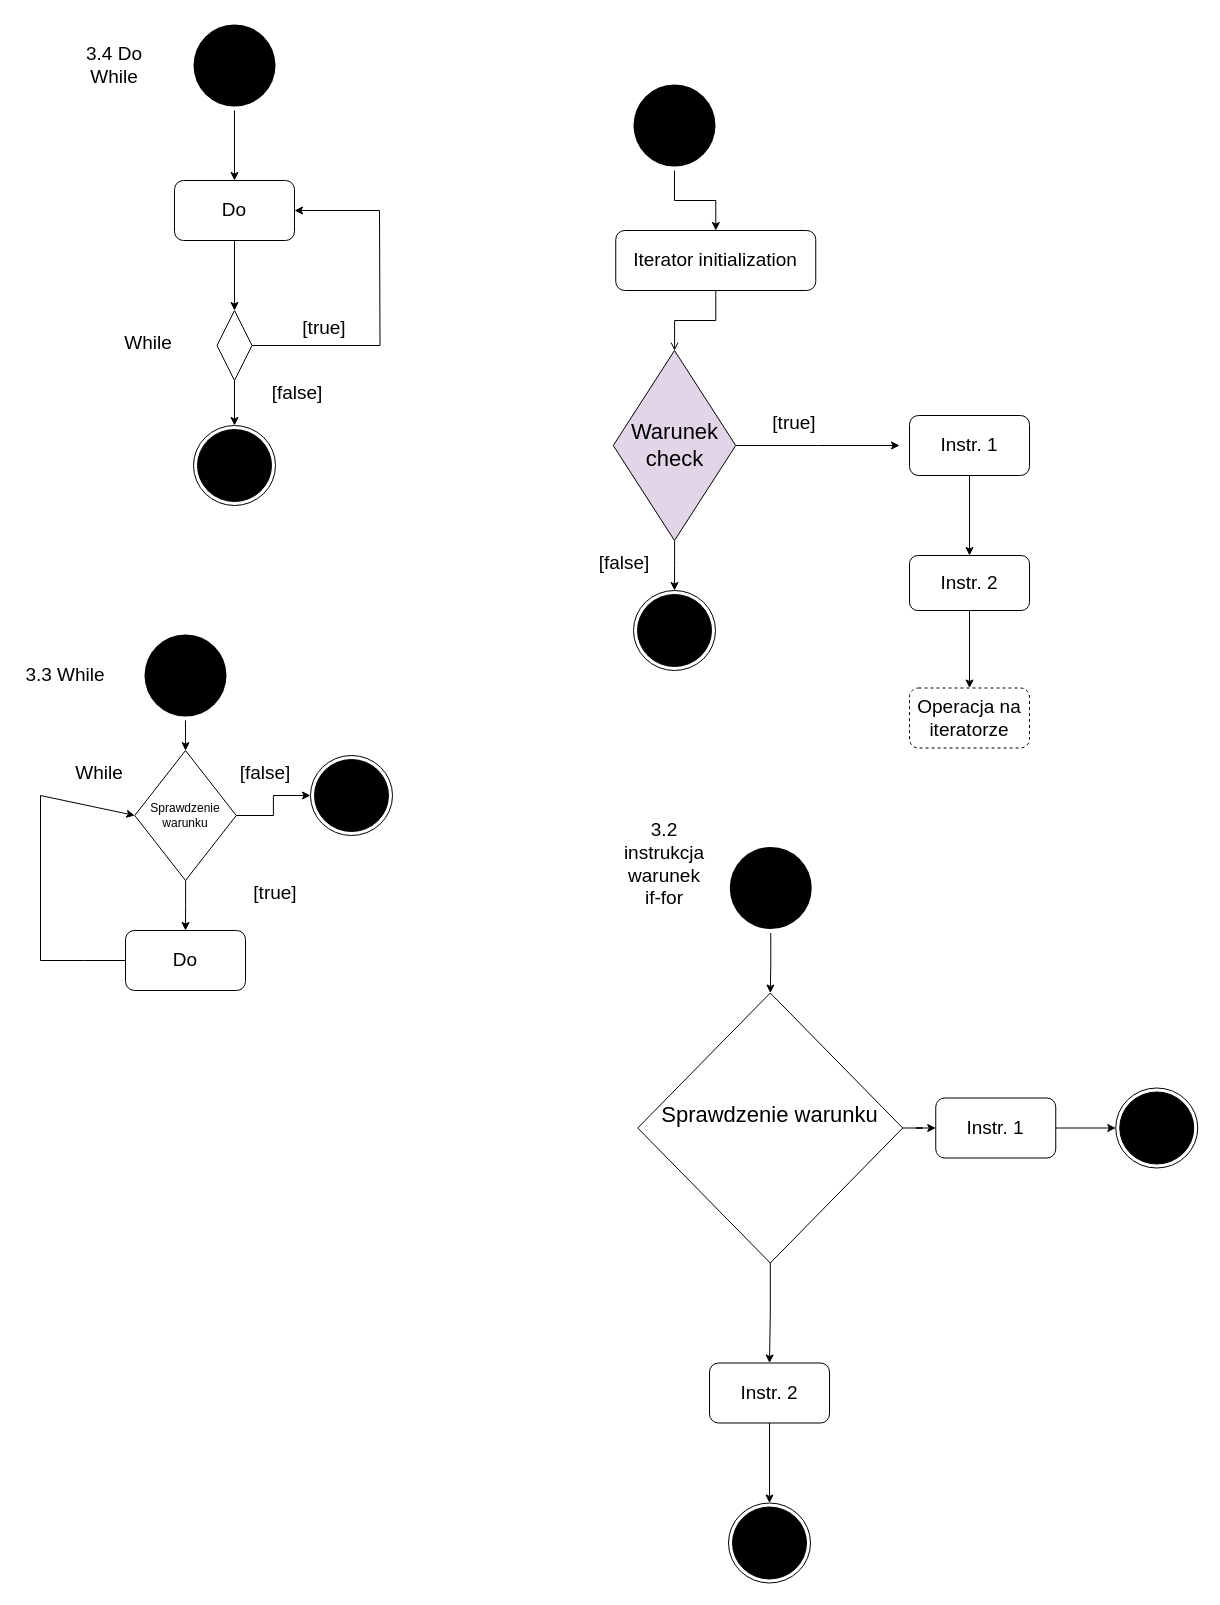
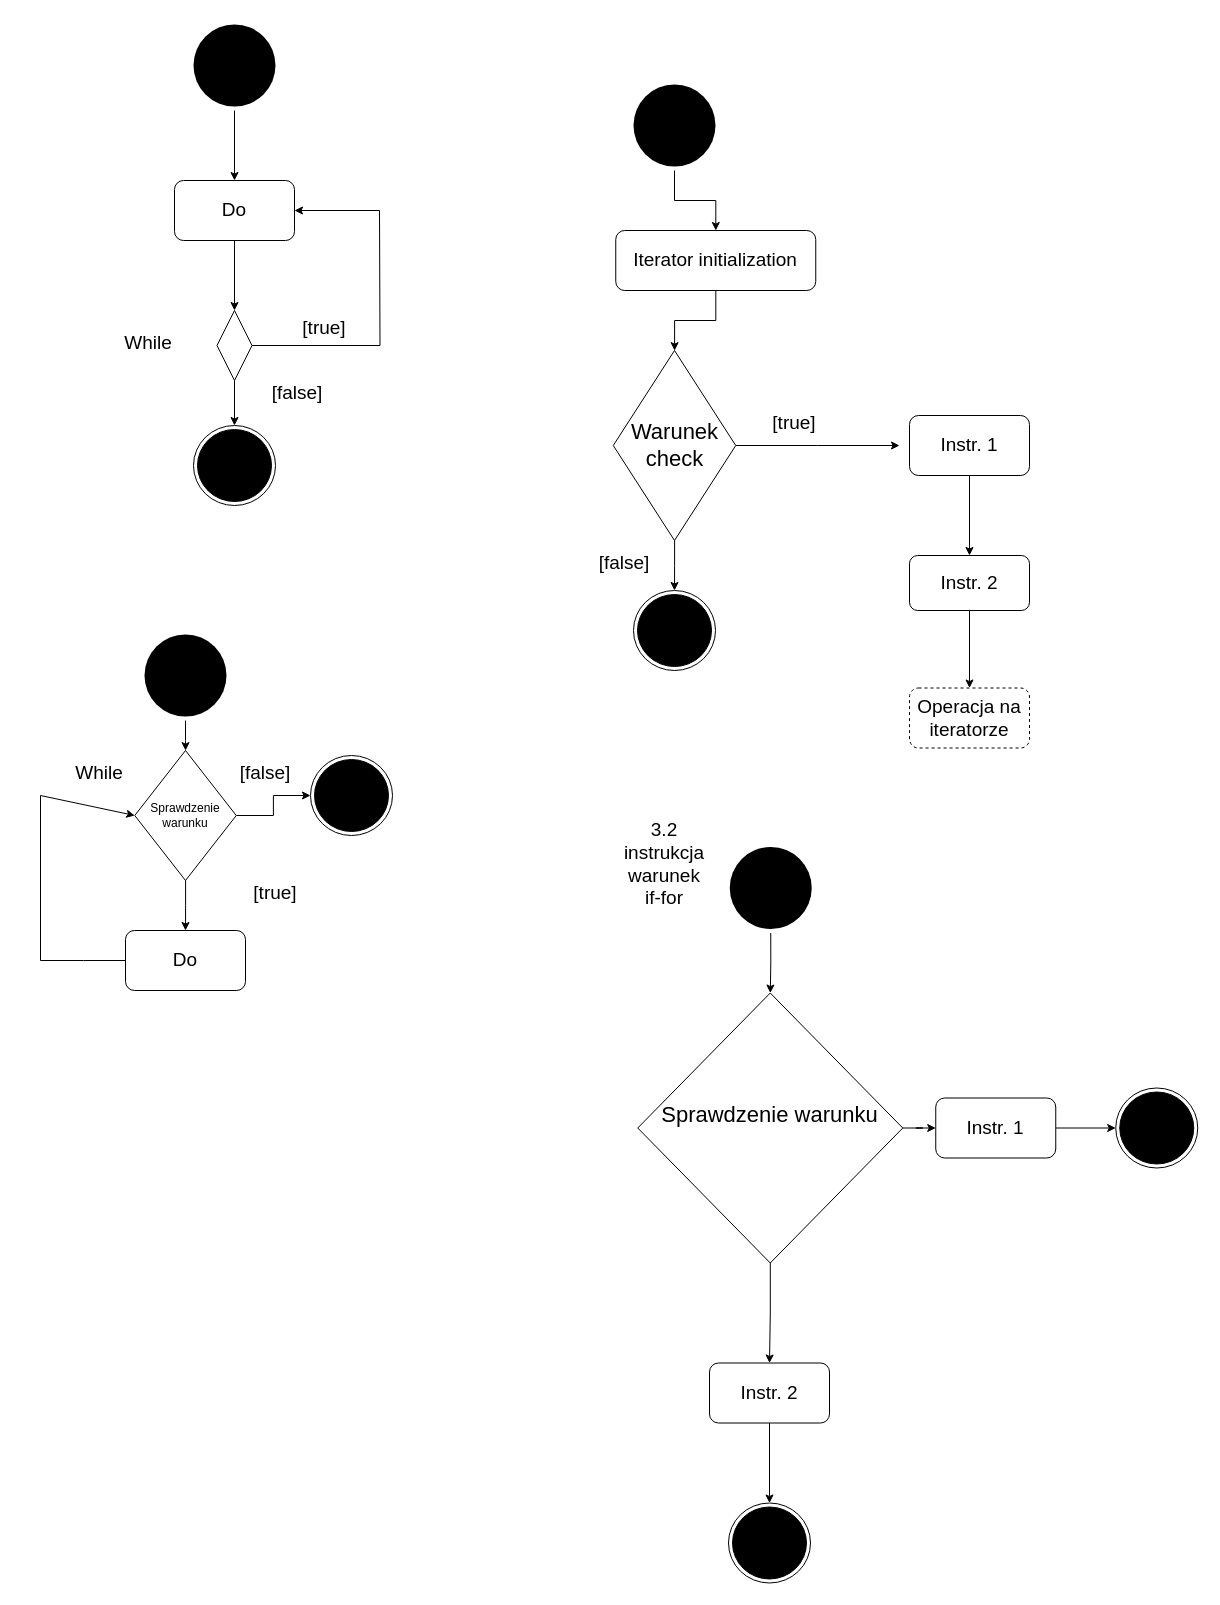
node "3.4 Do While": removed
edge "Iterator initialization" -> "Warunek check": arrowhead open -> classic
node "Warunek check": fillcolor #e1d5e7 -> #ffffff
node "3.3 While": removed
